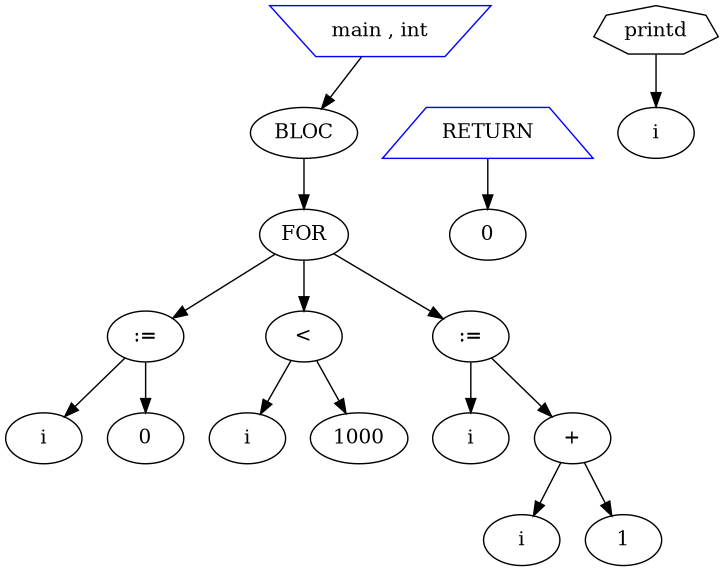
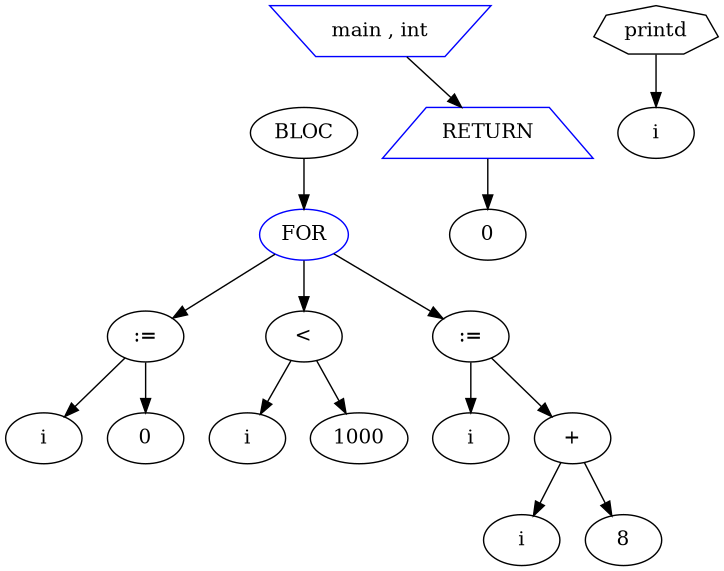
edge "main , int" -> "BLOC": now "main , int" -> "RETURN"
node "FOR": color black -> blue
node "1": label "1" -> "8"
